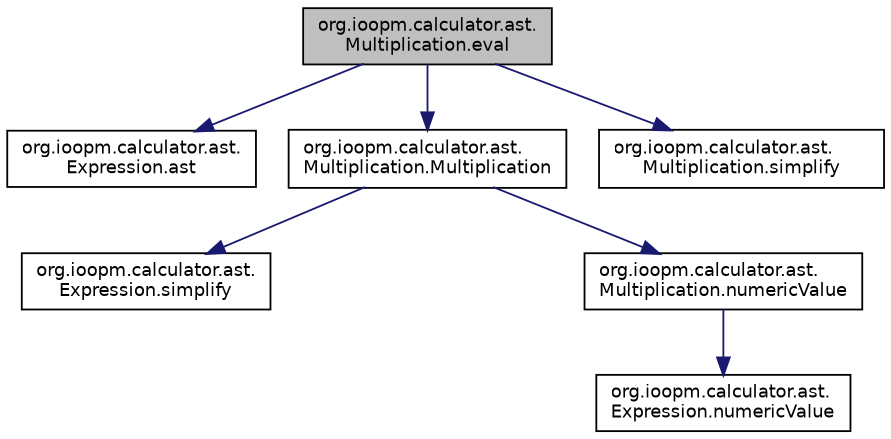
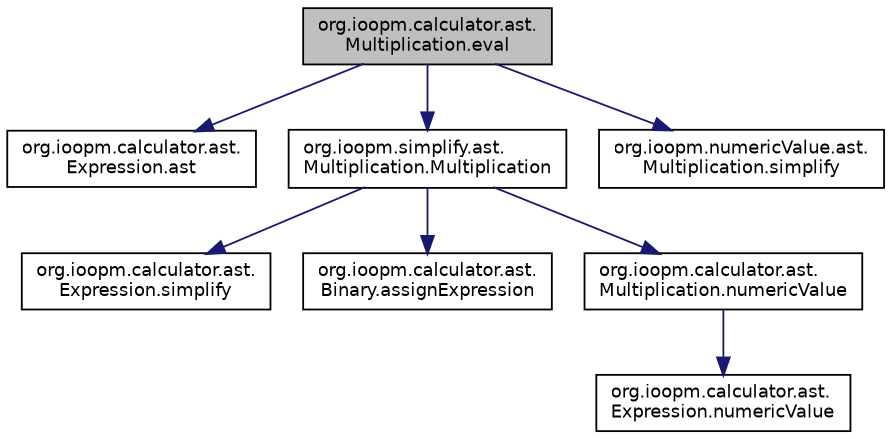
node "org.ioopm.calculator.ast. Multiplication.Multiplication": label "org.ioopm.calculator.ast. Multiplication.Multiplication" -> "org.ioopm.simplify.ast. Multiplication.Multiplication"
node "org.ioopm.calculator.ast. Multiplication.simplify": label "org.ioopm.calculator.ast. Multiplication.simplify" -> "org.ioopm.numericValue.ast. Multiplication.simplify"
node "org.ioopm.calculator.ast. Binary.assignExpression": added
